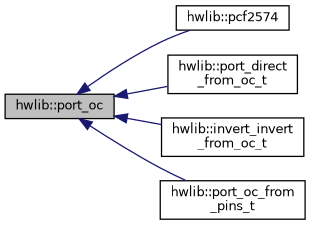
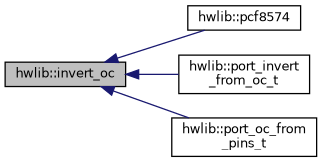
node "hwlib::pcf2574": label "hwlib::pcf2574" -> "hwlib::pcf8574"
node "hwlib::port_direct _from_oc_t": removed
node "hwlib::port_oc": label "hwlib::port_oc" -> "hwlib::invert_oc"
node "hwlib::invert_invert _from_oc_t": label "hwlib::invert_invert _from_oc_t" -> "hwlib::port_invert _from_oc_t"
